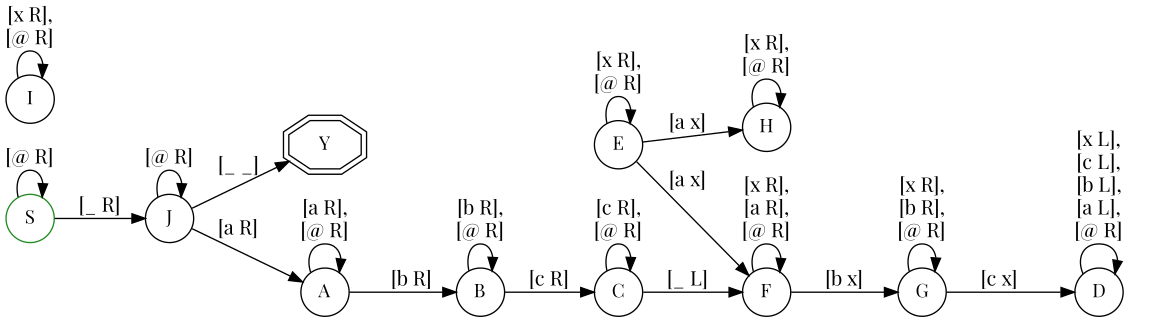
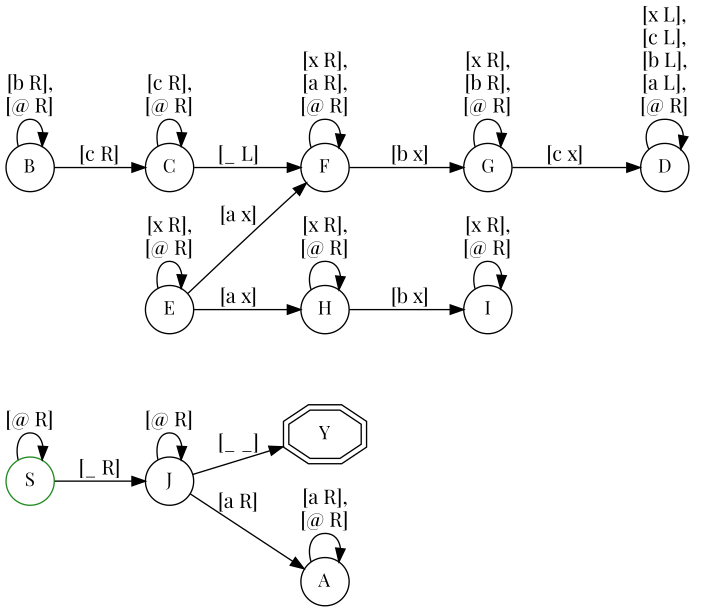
edge "A" -> "B": removed, label "[b R]"
edge "H" -> "I": added, label "[b x]"
